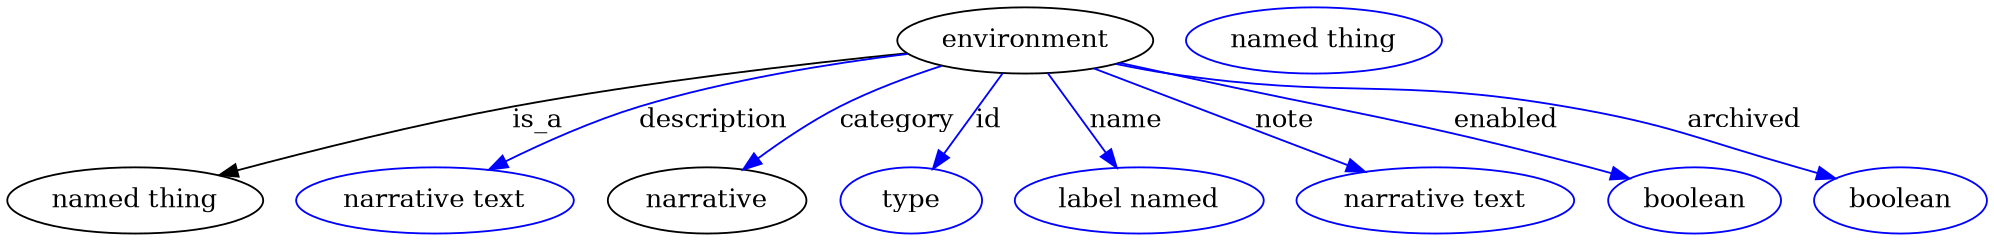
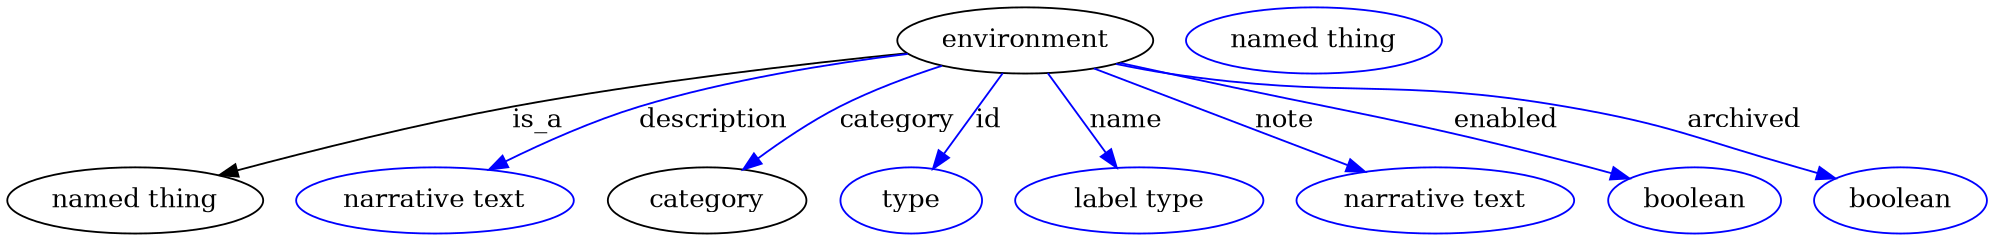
node "narrative": label "narrative" -> "category"
node "label named": label "label named" -> "label type"
